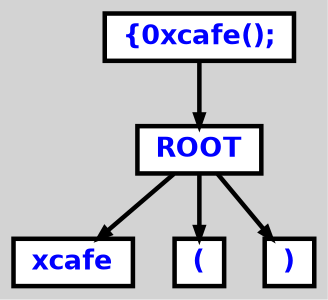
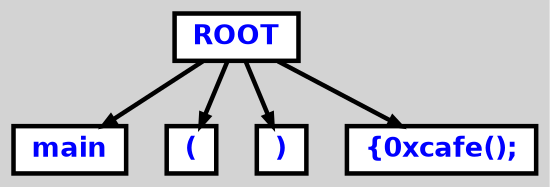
edge "{0xcafe();" -> "ROOT": reversed
node "xcafe": label "xcafe" -> "main"
